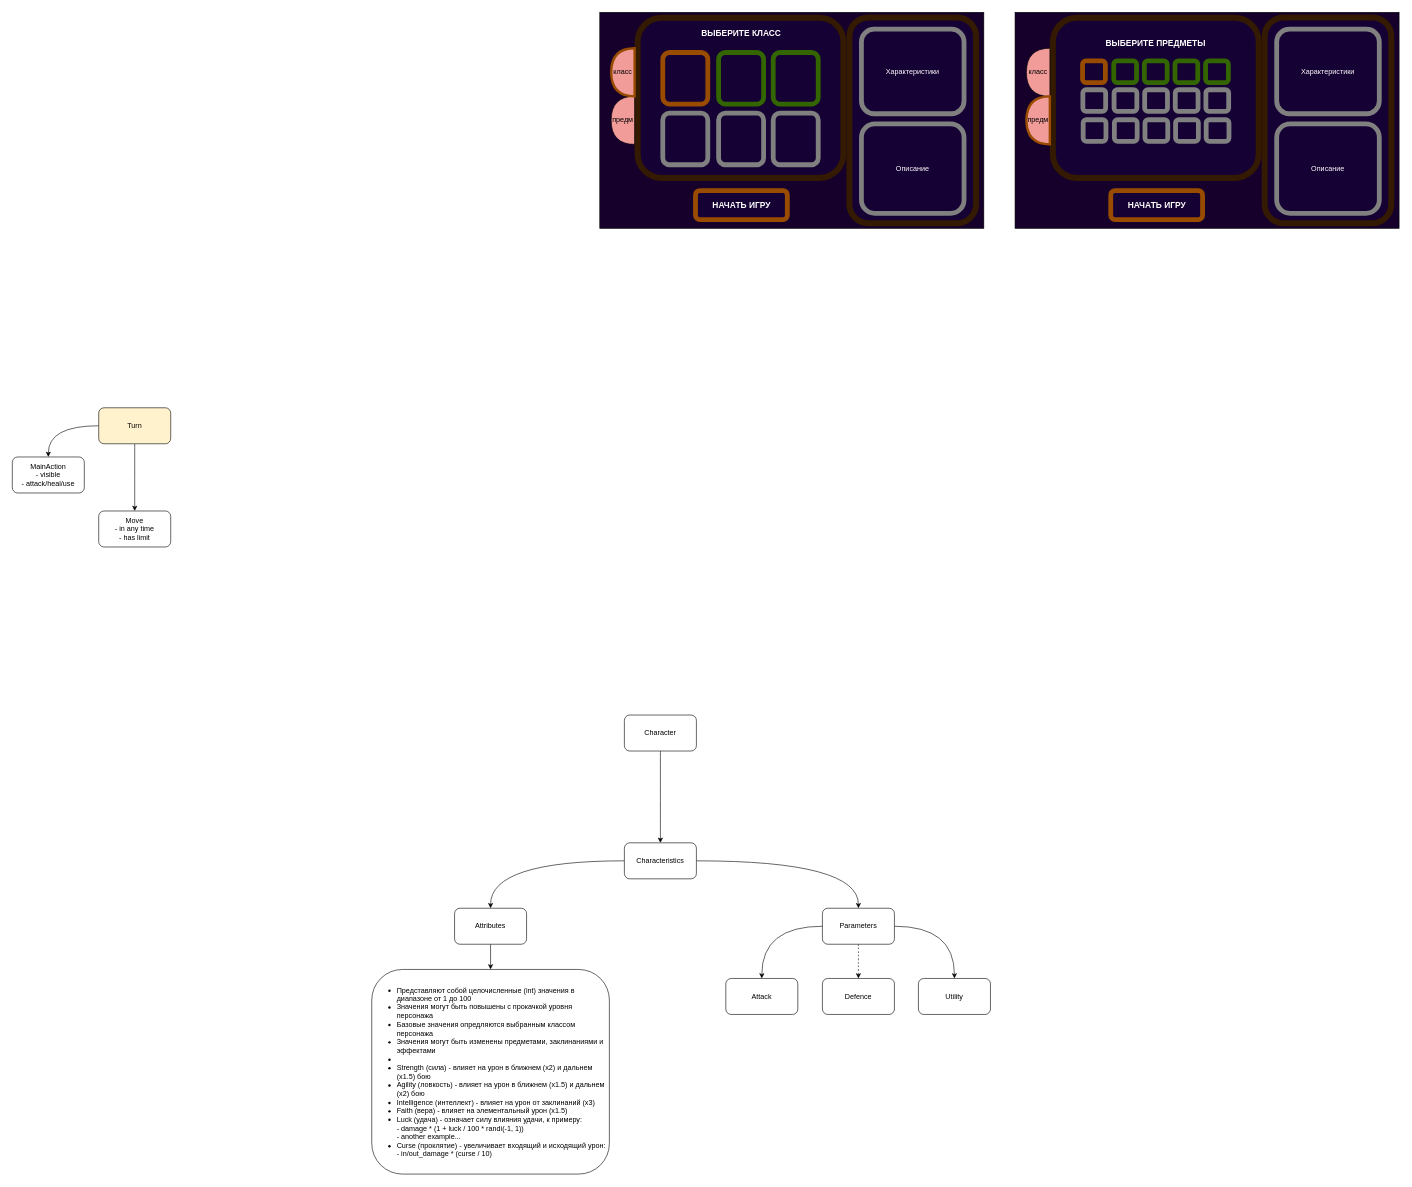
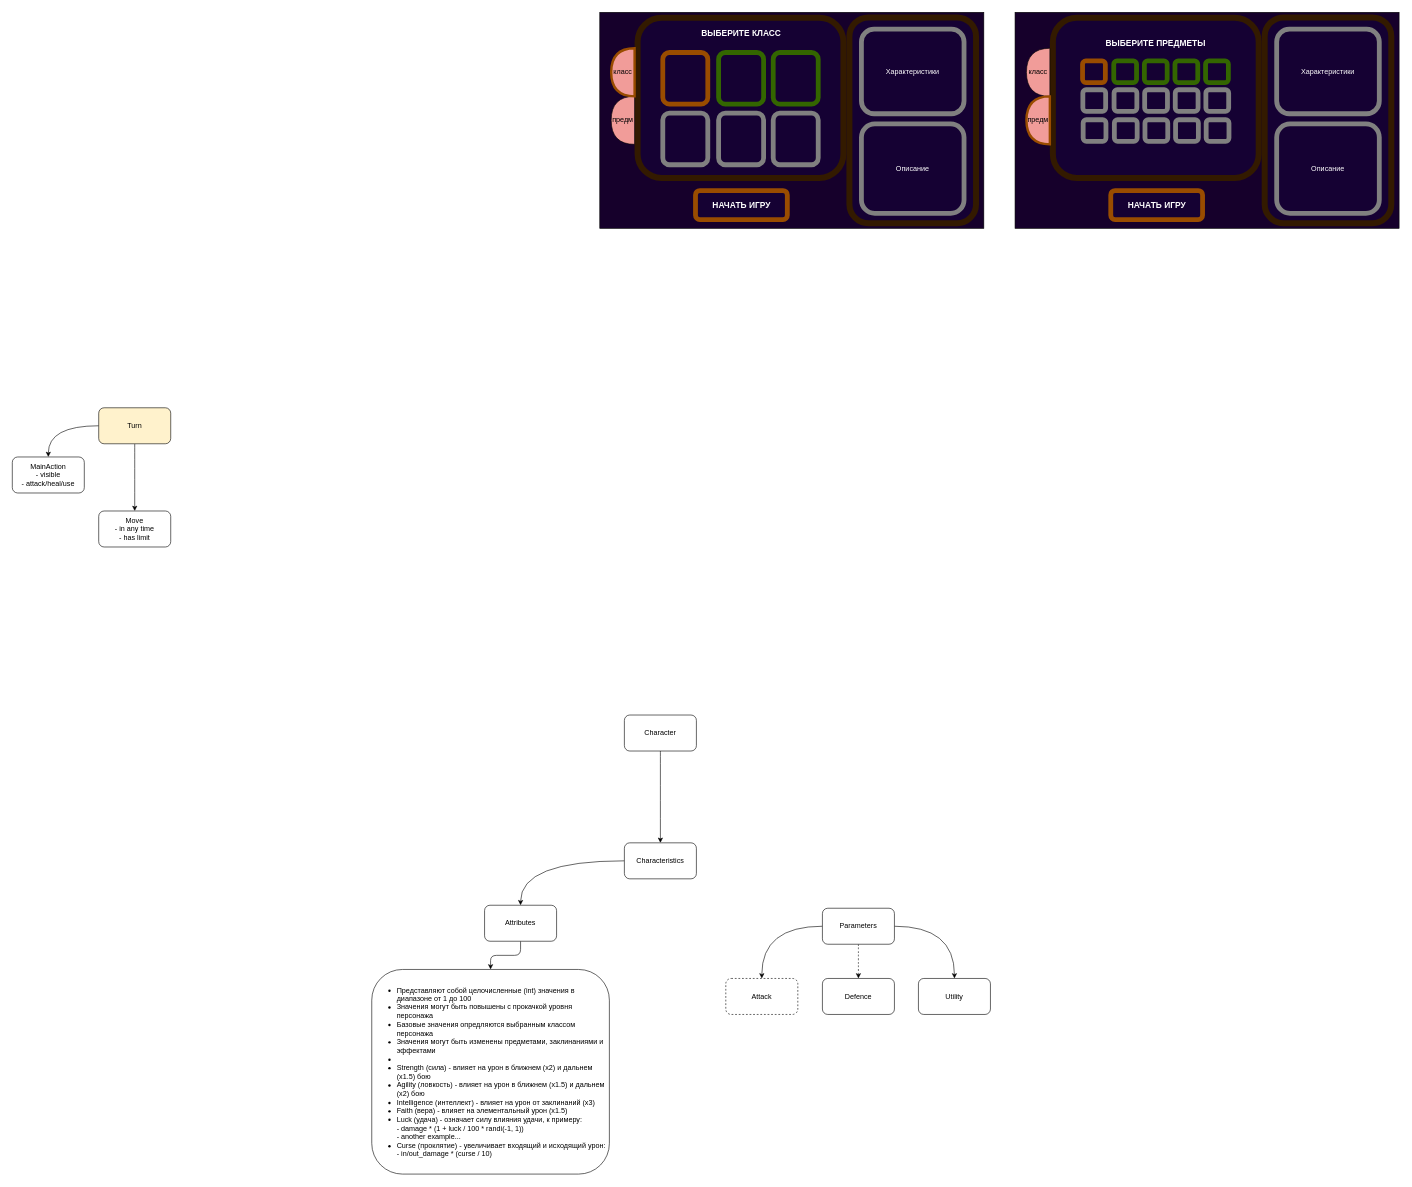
edge "Characteristics" -> "Parameters": removed
node "Attributes": moved (491, 926) -> (521, 923)
node "Attack": style solid -> dashed
